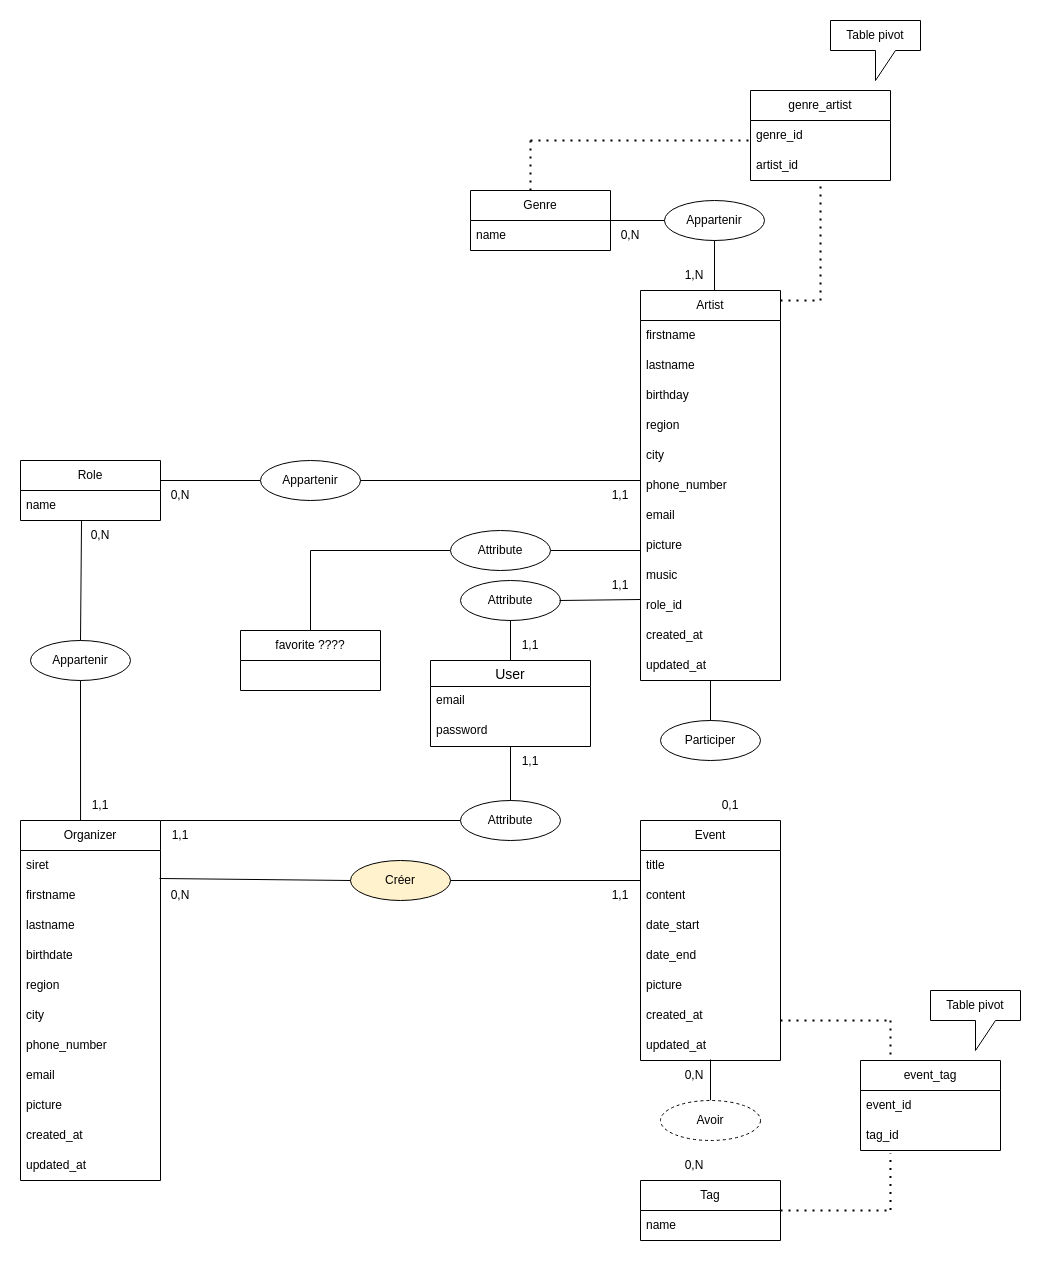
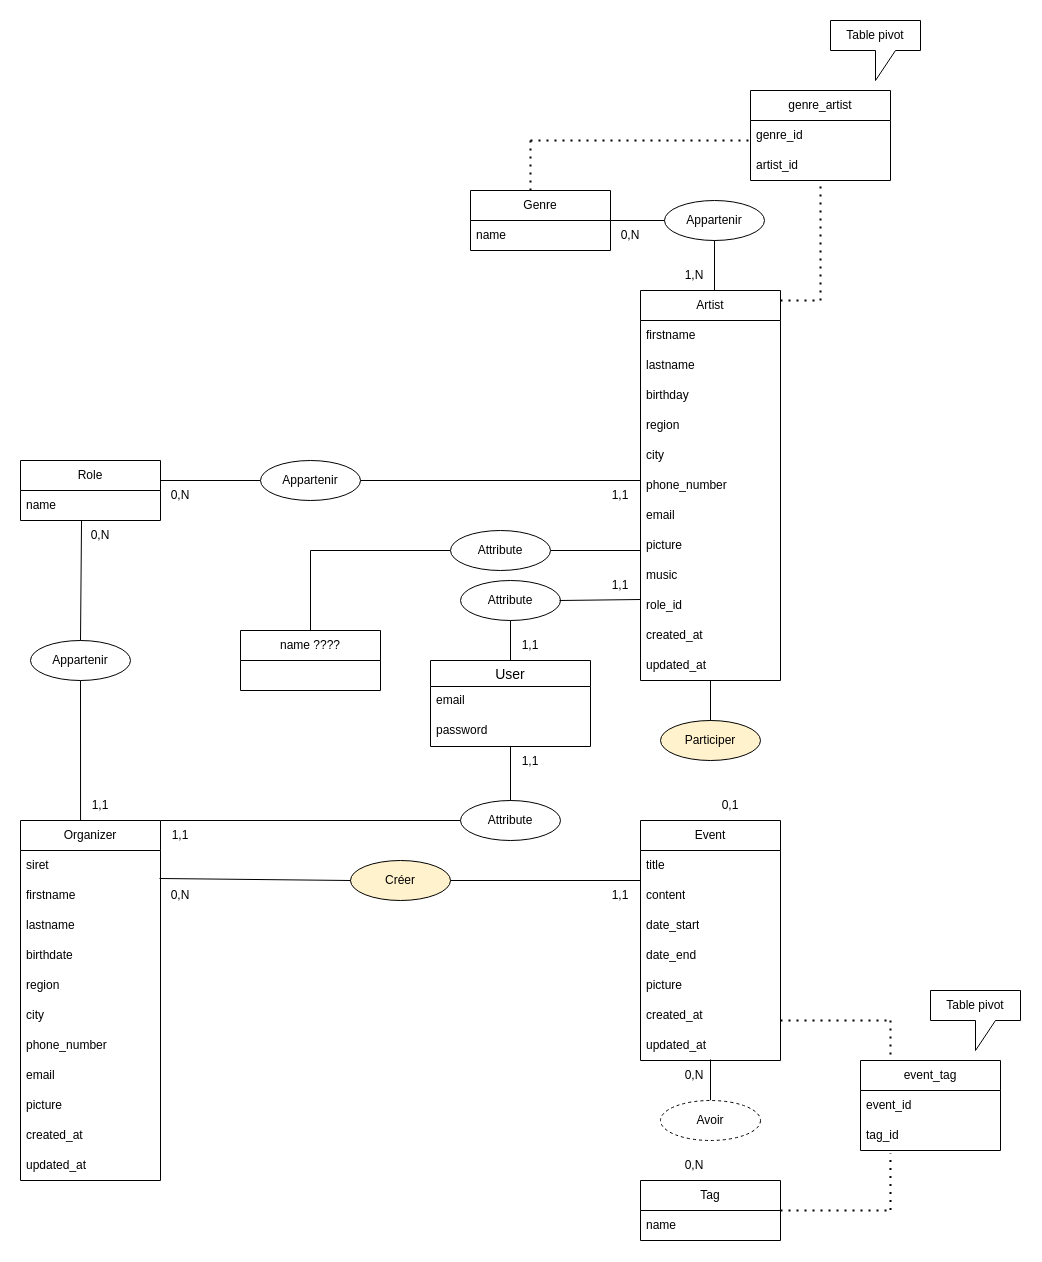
node "favorite ????": label "favorite ????" -> "name ????"
node "Participer": fillcolor #ffffff -> #fff2cc
